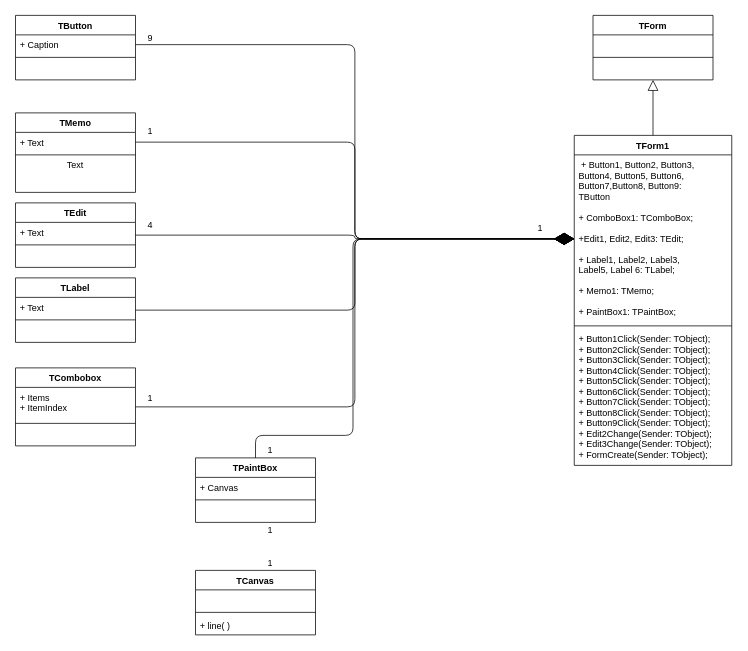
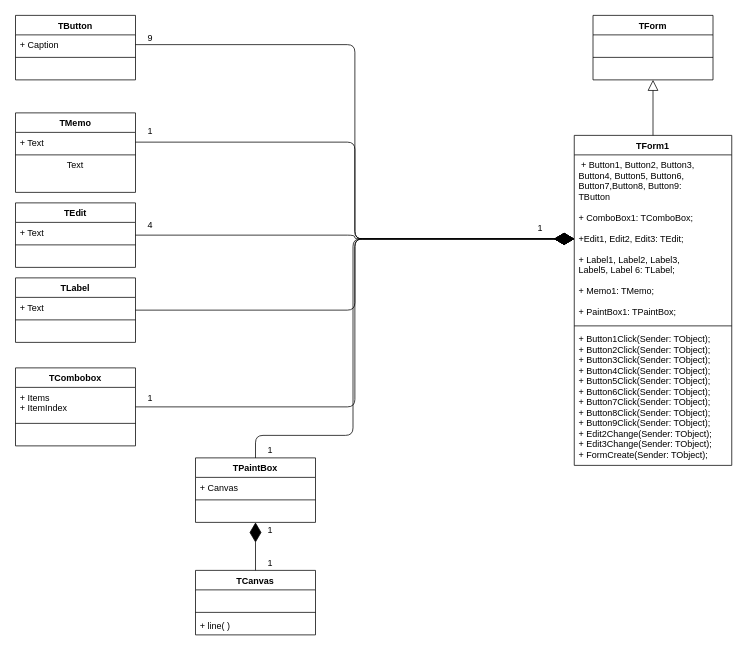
edge "TCanvas" -> "TPaintBox": added
